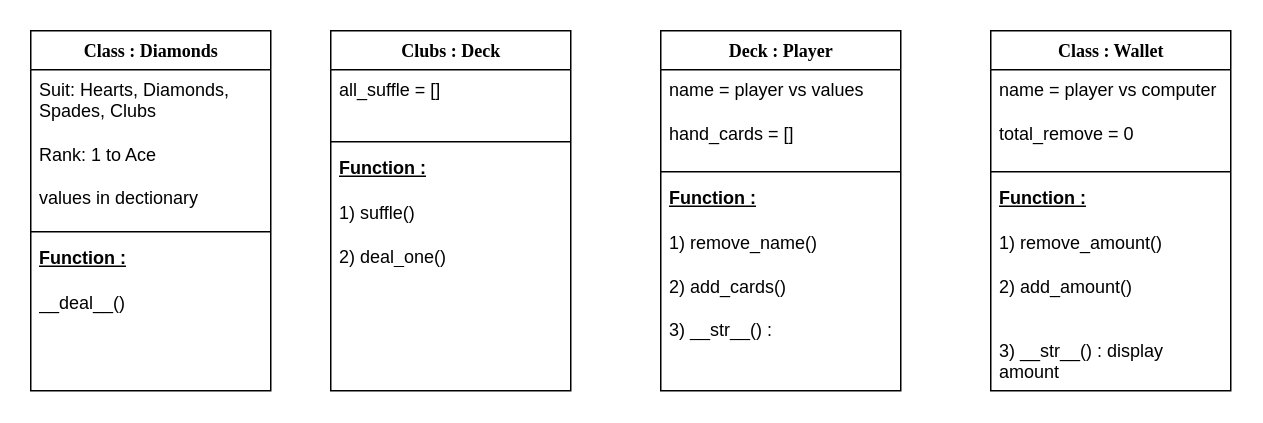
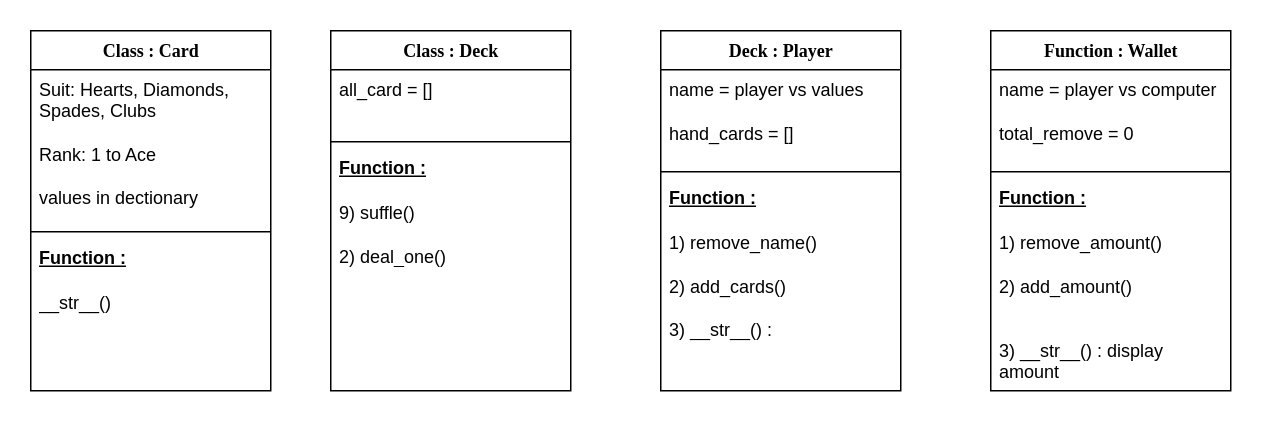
node "Class : Diamonds": label "Class : Diamonds" -> "Class : Card"
node "Clubs : Deck": label "Clubs : Deck" -> "Class : Deck"
node "Class : Wallet": label "Class : Wallet" -> "Function : Wallet"
node "all_suffle = []": label "all_suffle = []" -> "all_card = []"
node "1) suffle() 2) deal_one()": label "1) suffle() 2) deal_one()" -> "9) suffle() 2) deal_one()"
node "__deal__()": label "__deal__()" -> "__str__()"
